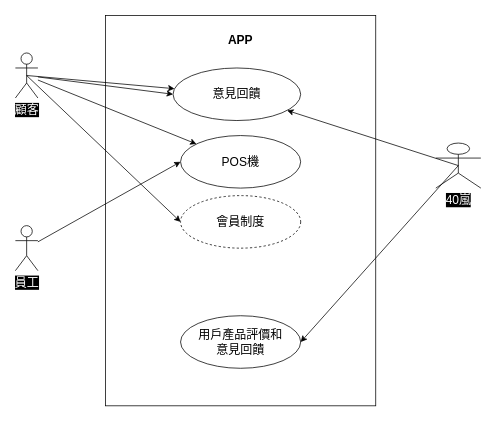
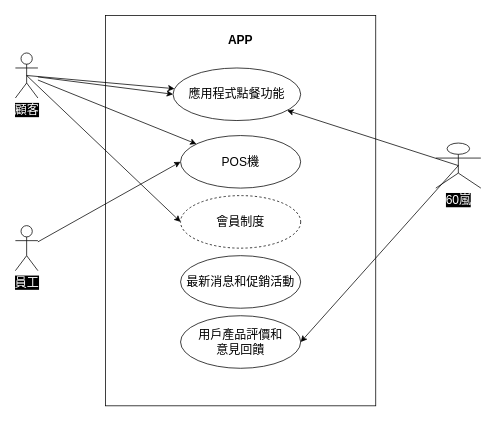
node "意見回饋": label "意見回饋" -> "應用程式點餐功能"
node "40嵐": label "40嵐" -> "60嵐"
node "最新消息和促銷活動": added
